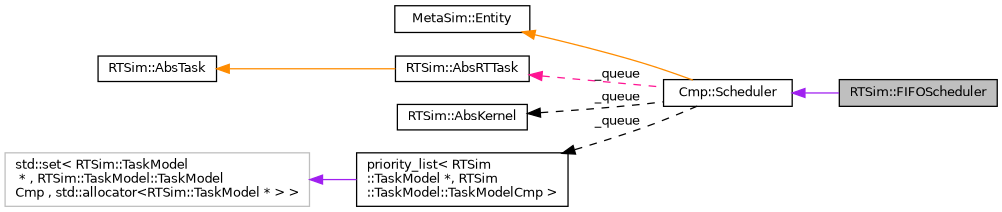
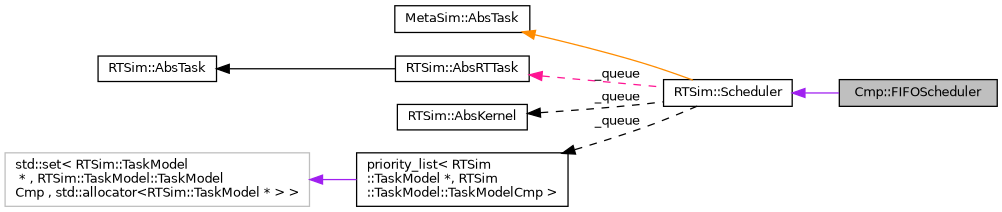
node "MetaSim::Entity": label "MetaSim::Entity" -> "MetaSim::AbsTask"
edge "RTSim::AbsRTTask" -> "RTSim::AbsTask": color darkorange -> black
node "Cmp::Scheduler": label "Cmp::Scheduler" -> "RTSim::Scheduler"
node "RTSim::FIFOScheduler": label "RTSim::FIFOScheduler" -> "Cmp::FIFOScheduler"
